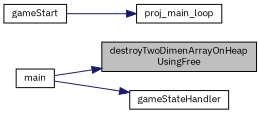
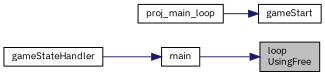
edge "gameStart" -> "proj_main_loop": reversed
node "destroyTwoDimenArrayOnHeap UsingFree": label "destroyTwoDimenArrayOnHeap UsingFree" -> "loop UsingFree"
edge "main" -> "gameStateHandler": reversed
